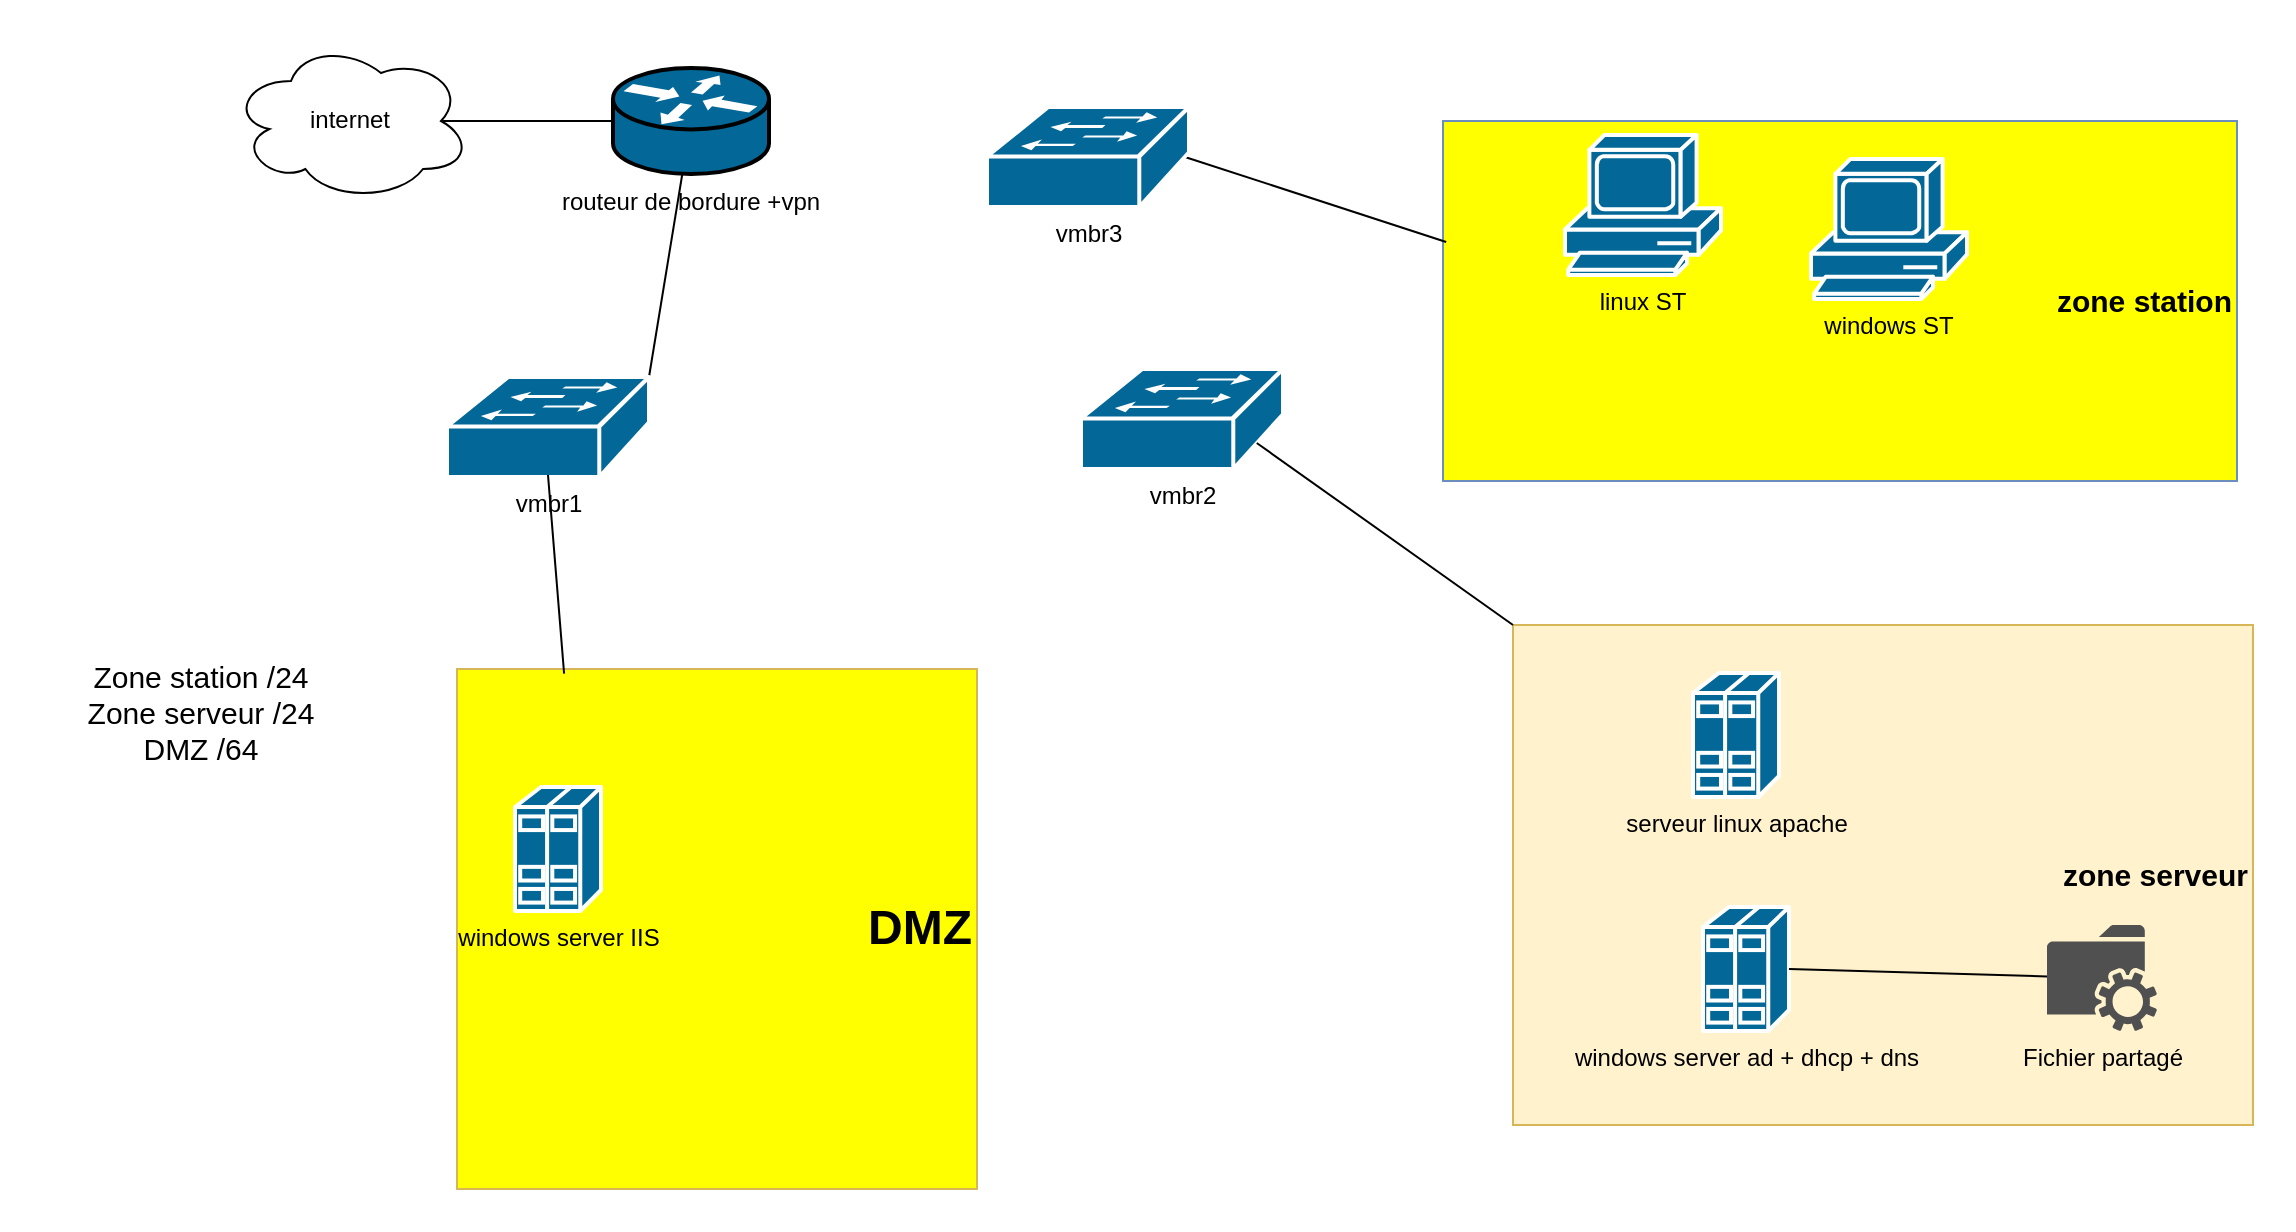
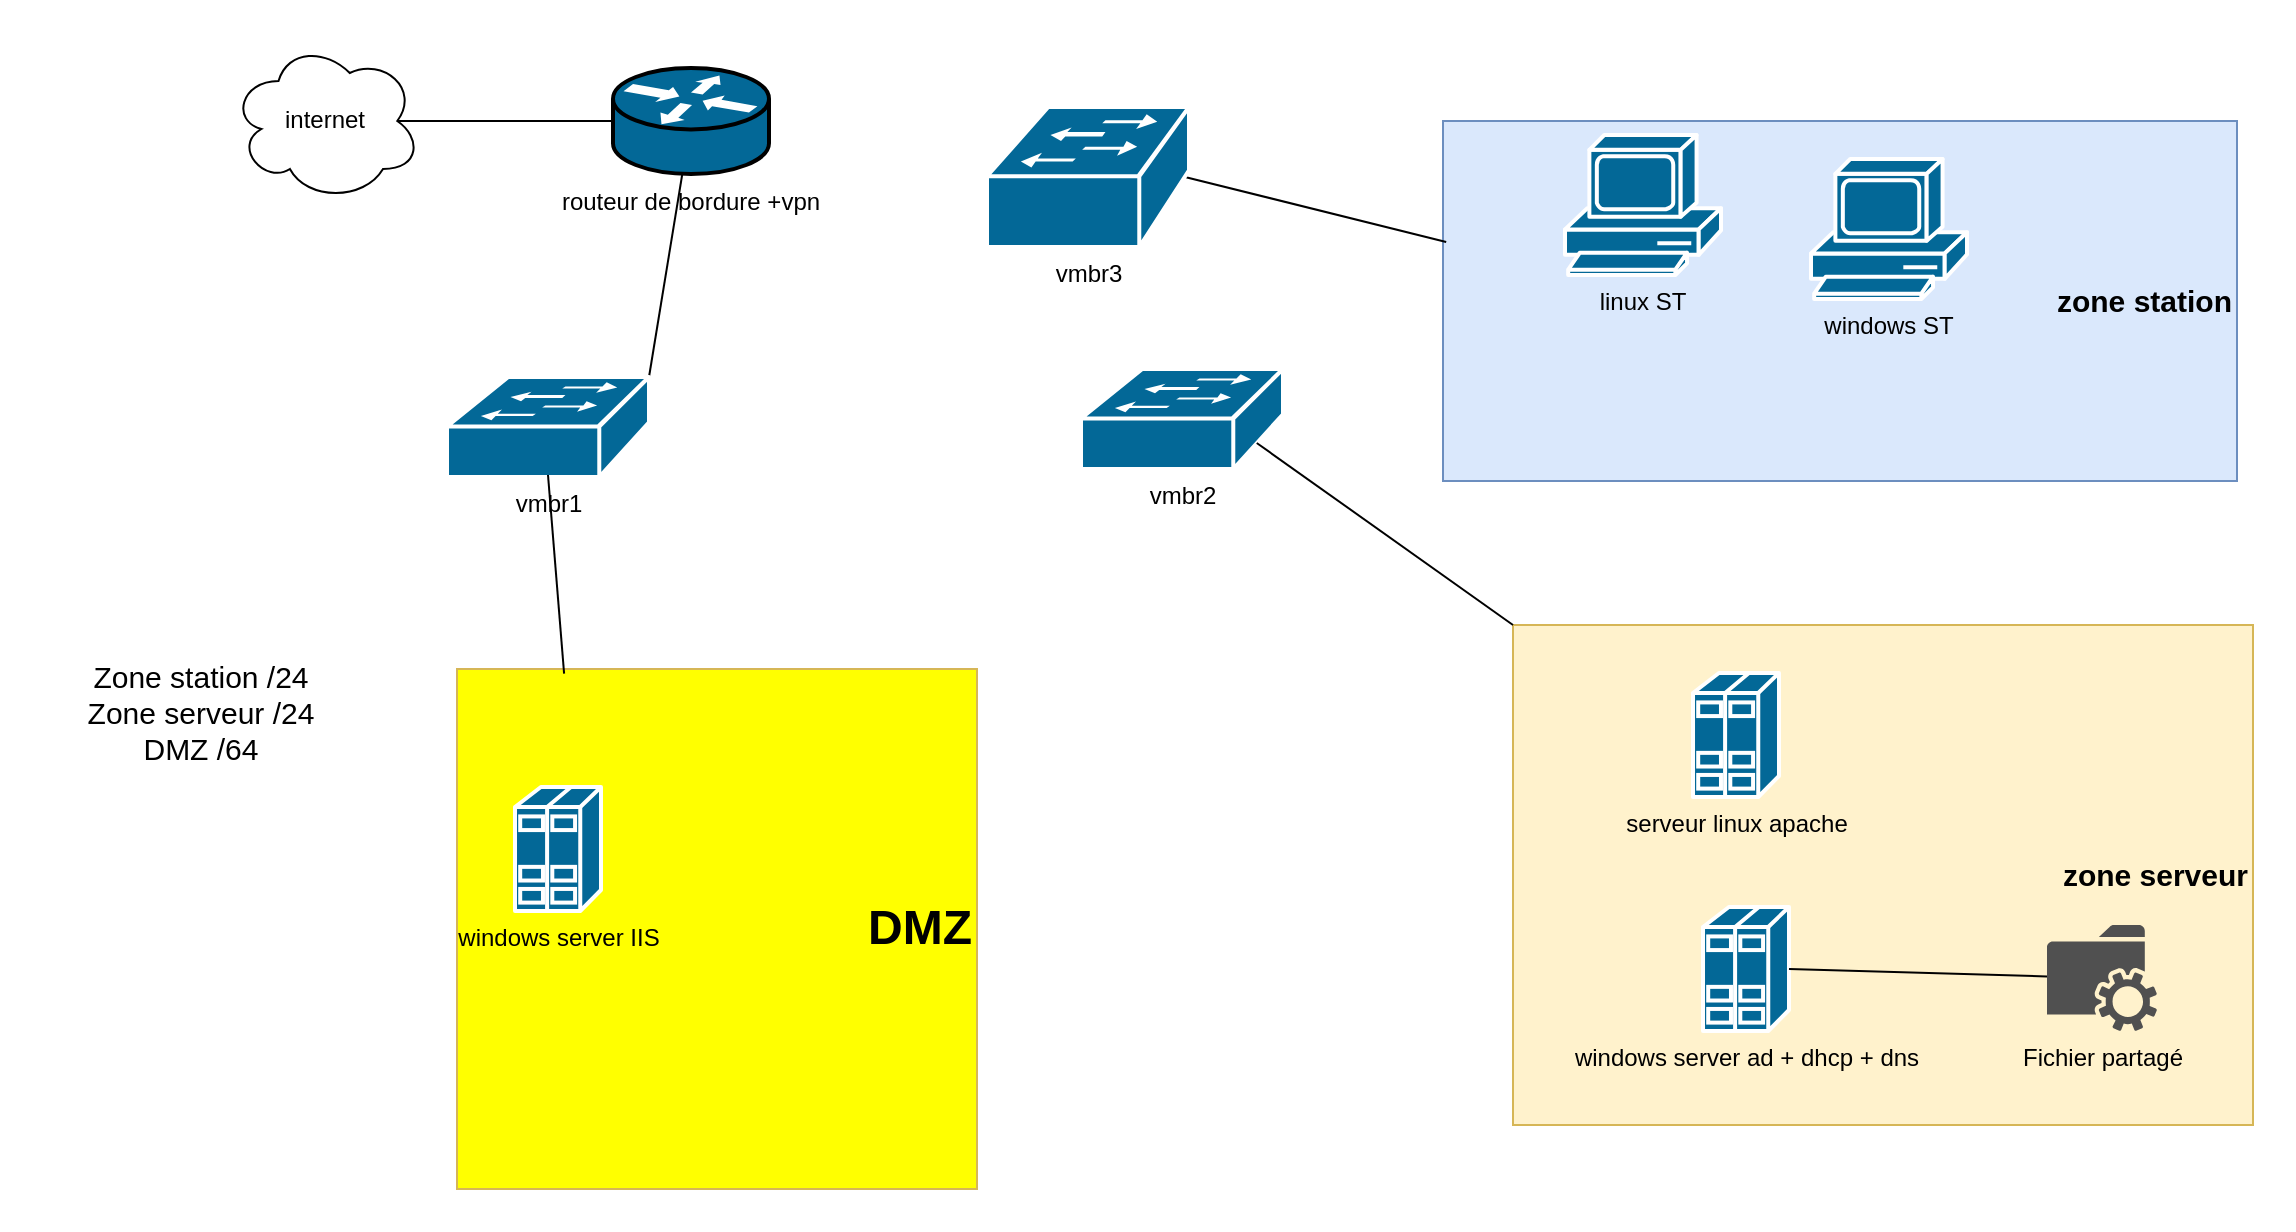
node "internet": size 240x160 -> 190x160
node "vmbr3": size 202x100 -> 202x140
node "zone station": fillcolor #ffff00 -> #dae8fc
